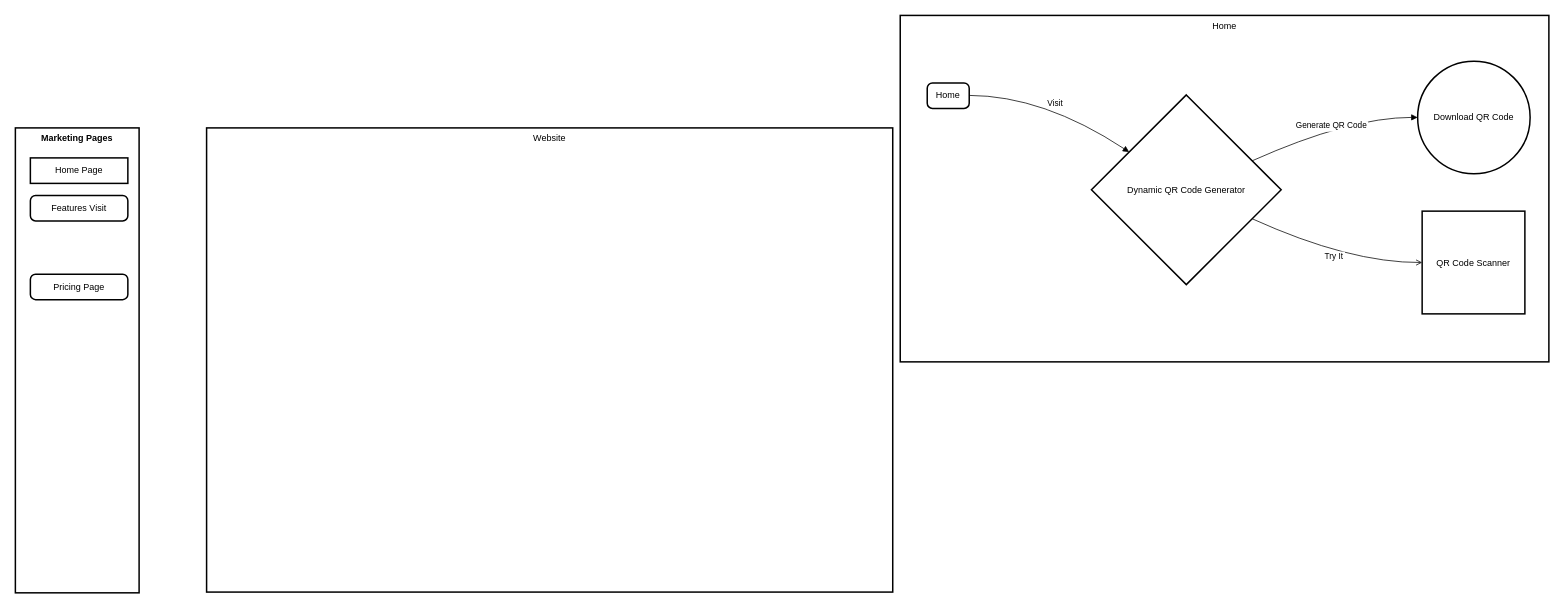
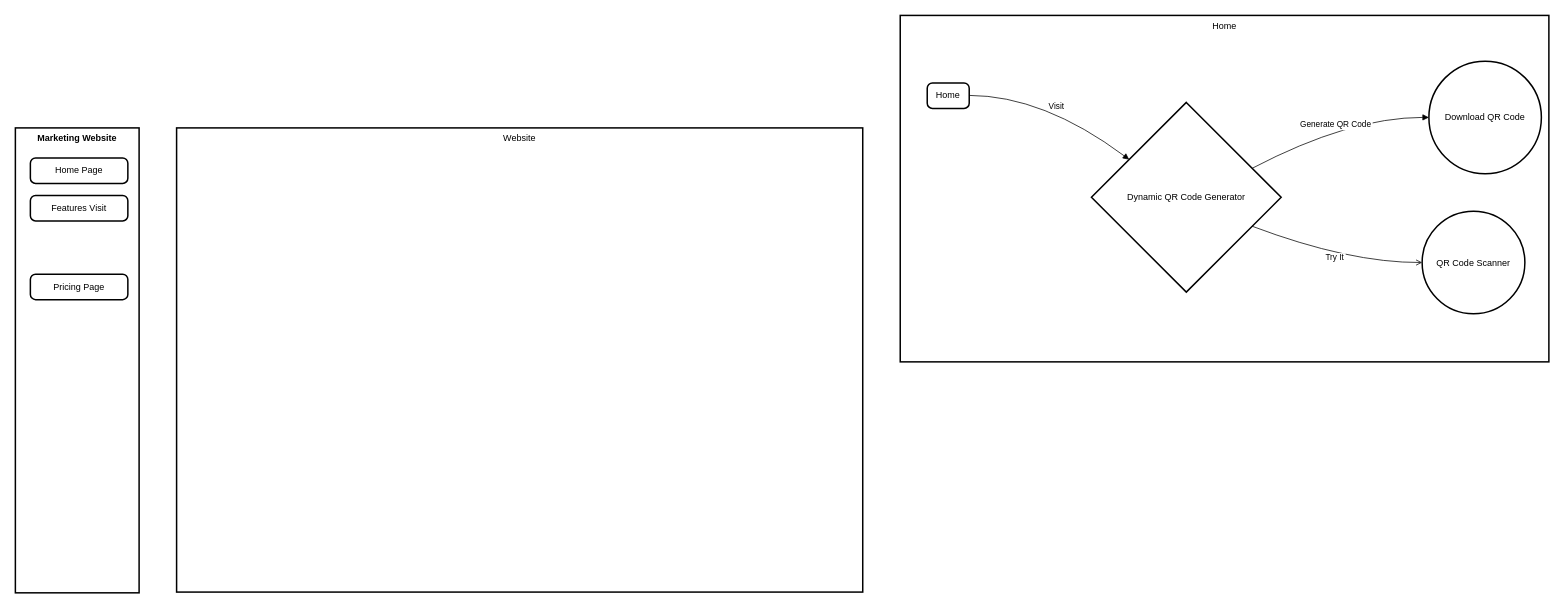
node "Download QR Code": moved (1474, 117) -> (1485, 117)
node "Marketing Pages": label "Marketing Pages" -> "Marketing Website"
node "Home Page": shape rectangle -> rounded rectangle
node "Dynamic QR Code Generator": moved (1187, 190) -> (1187, 197)
node "QR Code Scanner": shape rectangle -> ellipse
node "Website": moved (550, 360) -> (520, 360)
